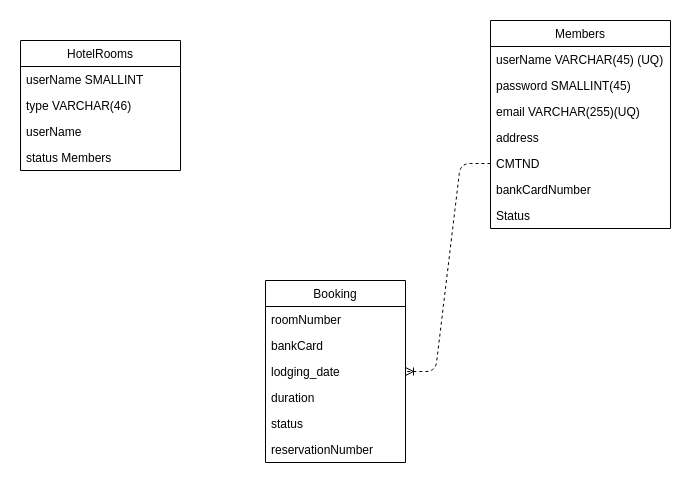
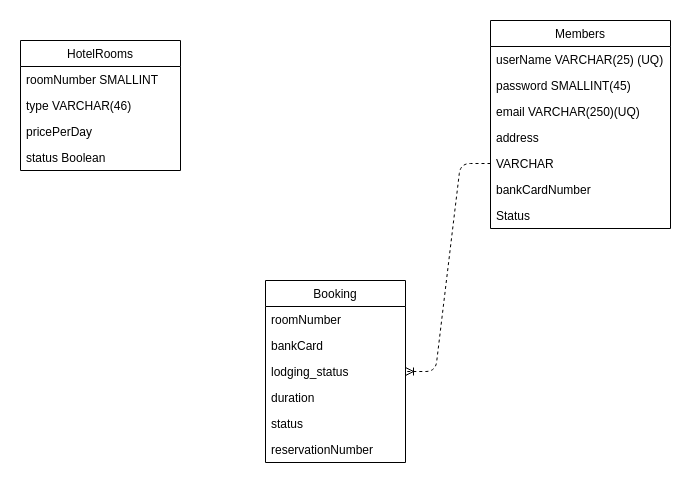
node "userName VARCHAR(45) (UQ)": label "userName VARCHAR(45) (UQ)" -> "userName VARCHAR(25) (UQ)"
node "userName SMALLINT": label "userName SMALLINT" -> "roomNumber SMALLINT"
node "email VARCHAR(255)(UQ)": label "email VARCHAR(255)(UQ)" -> "email VARCHAR(250)(UQ)"
node "userName": label "userName" -> "pricePerDay"
node "status Members": label "status Members" -> "status Boolean"
node "CMTND": label "CMTND" -> "VARCHAR"
node "lodging_date": label "lodging_date" -> "lodging_status"
